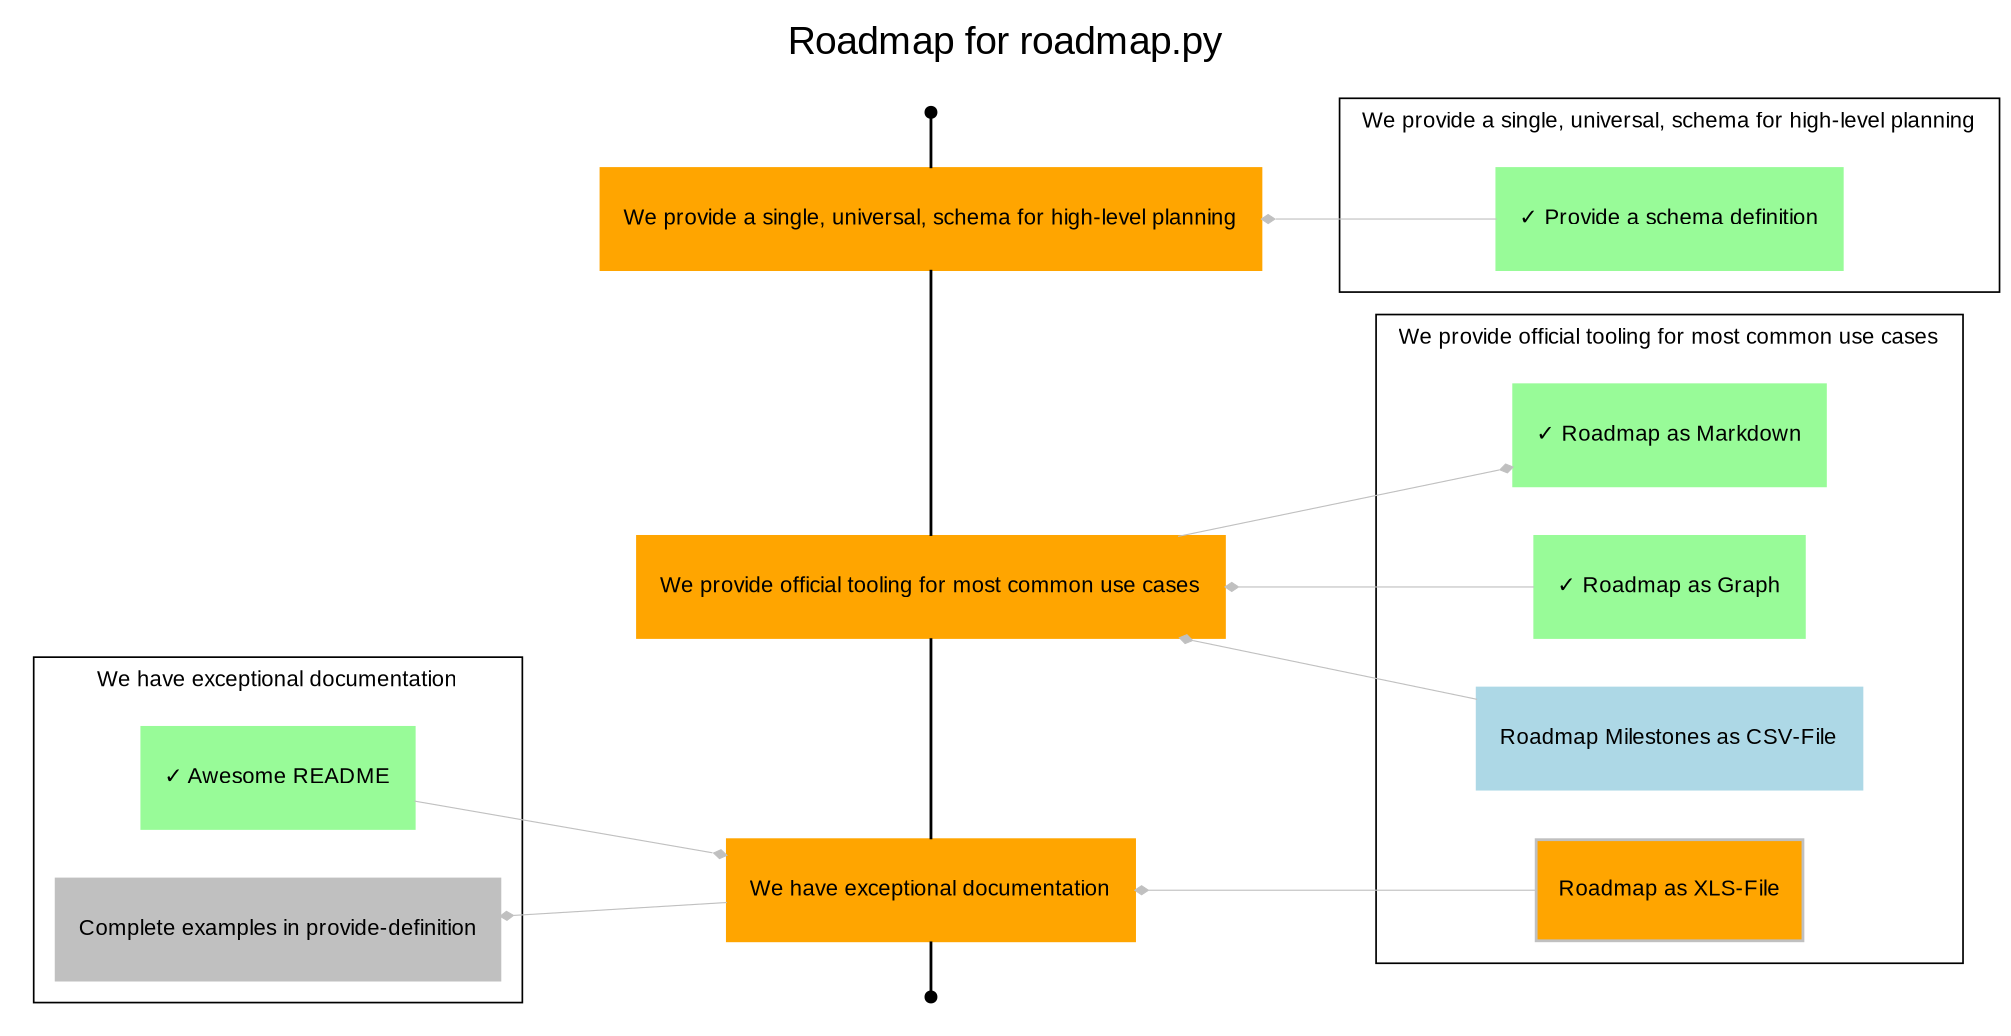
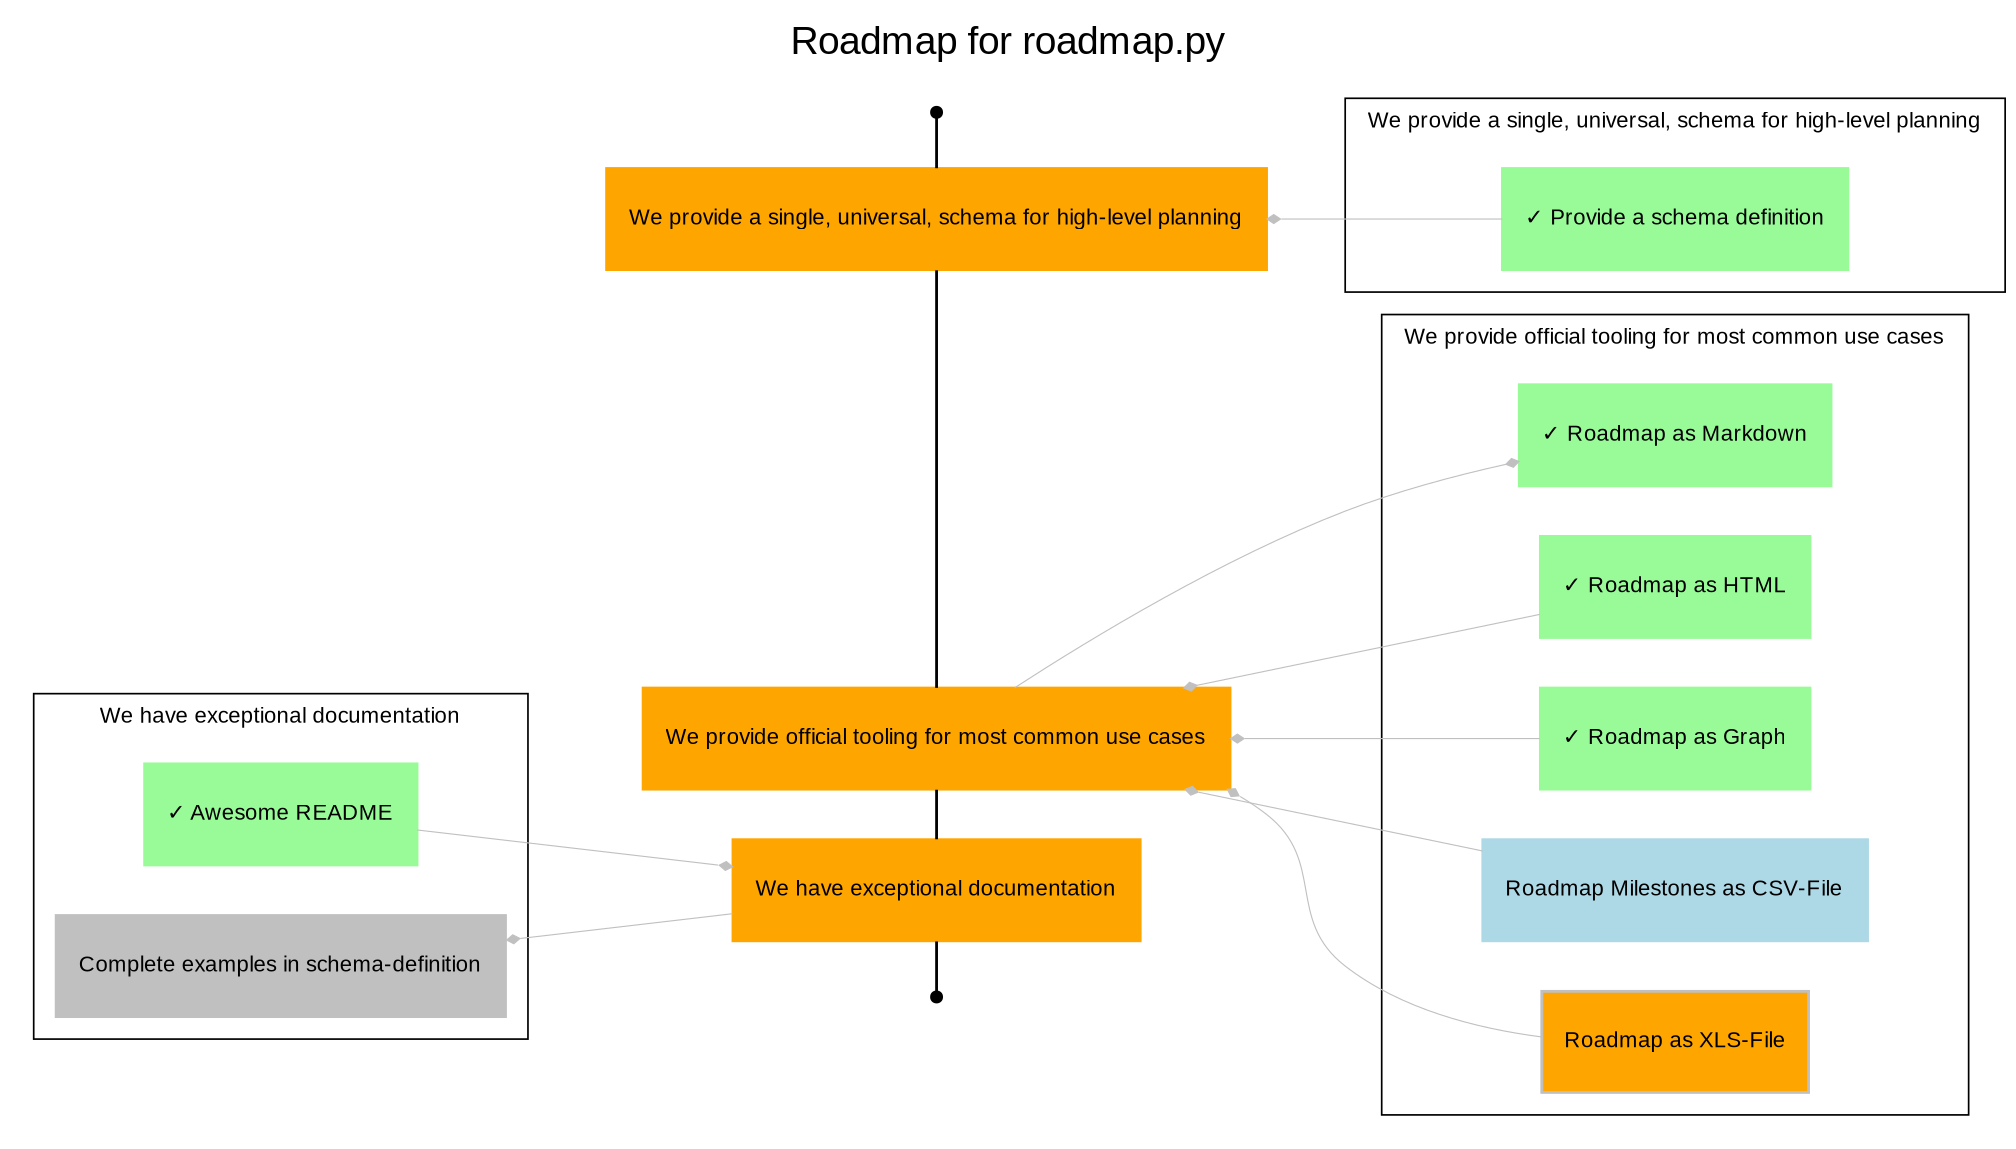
node "✓ Roadmap as HTML": added
edge "Roadmap as XLS-File" -> "We have exceptional documentation": now "Roadmap as XLS-File" -> "We provide official tooling for most common use cases"
node "Complete examples in provide-definition": label "Complete examples in provide-definition" -> "Complete examples in schema-definition"
